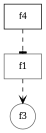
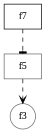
node "f4": label "f4" -> "f7"
node "f1": label "f1" -> "f5"
